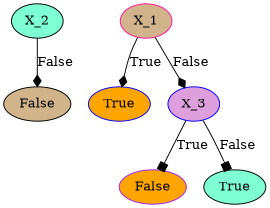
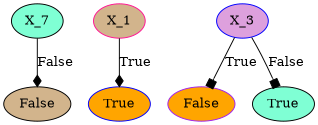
node "X_2": label "X_2" -> "X_7"
edge "X_1" -> "X_3": removed, label "False"
